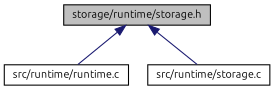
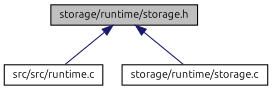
node "src/runtime/runtime.c": label "src/runtime/runtime.c" -> "src/src/runtime.c"
node "src/runtime/storage.c": label "src/runtime/storage.c" -> "storage/runtime/storage.c"
